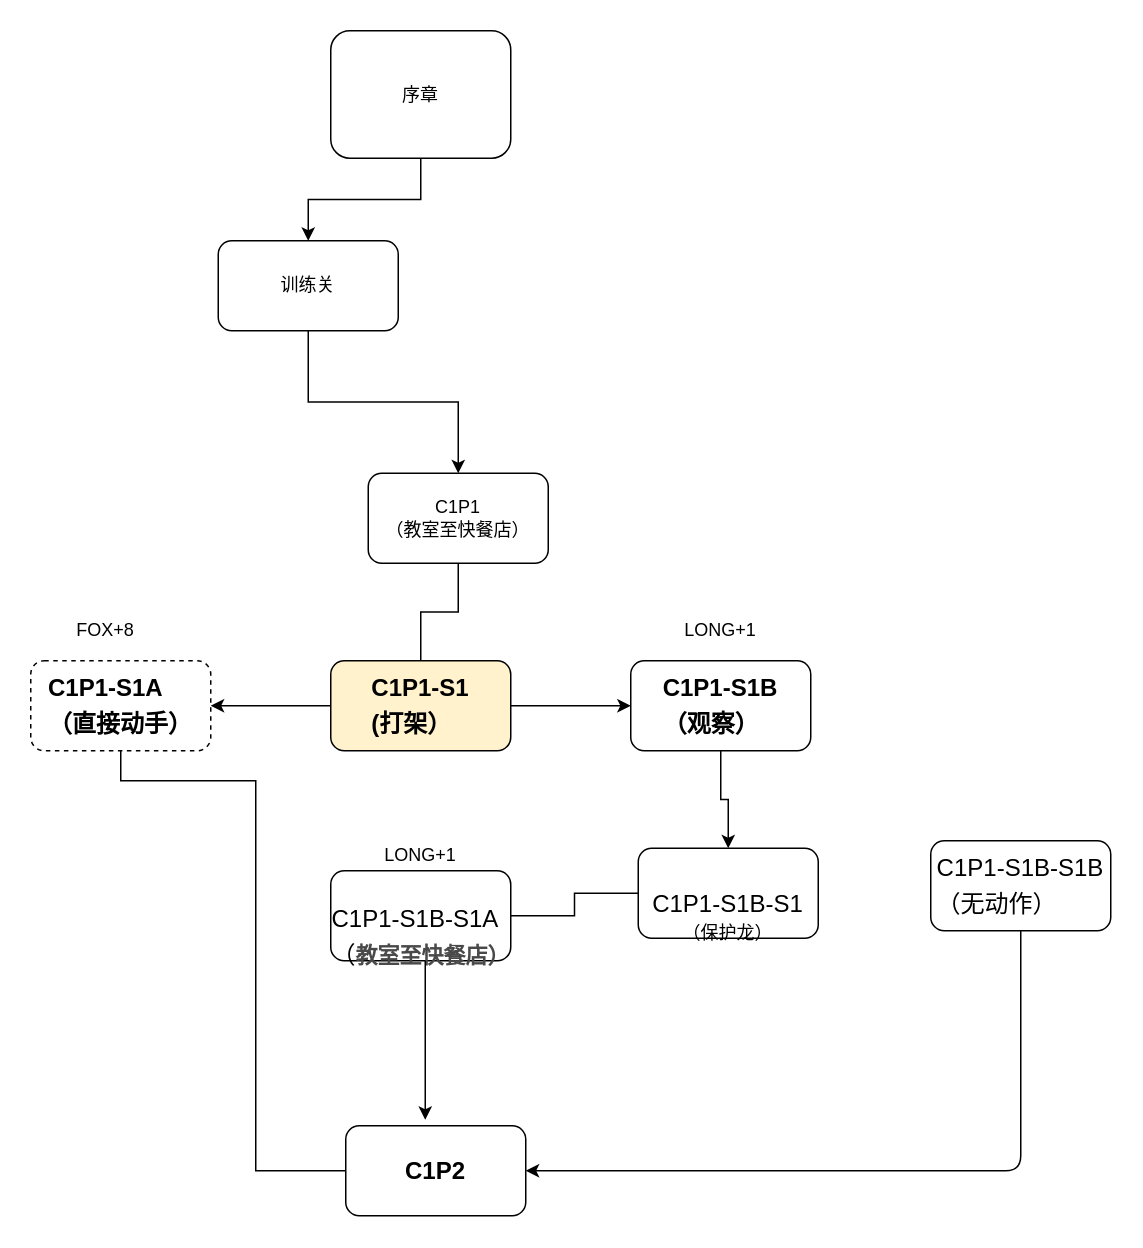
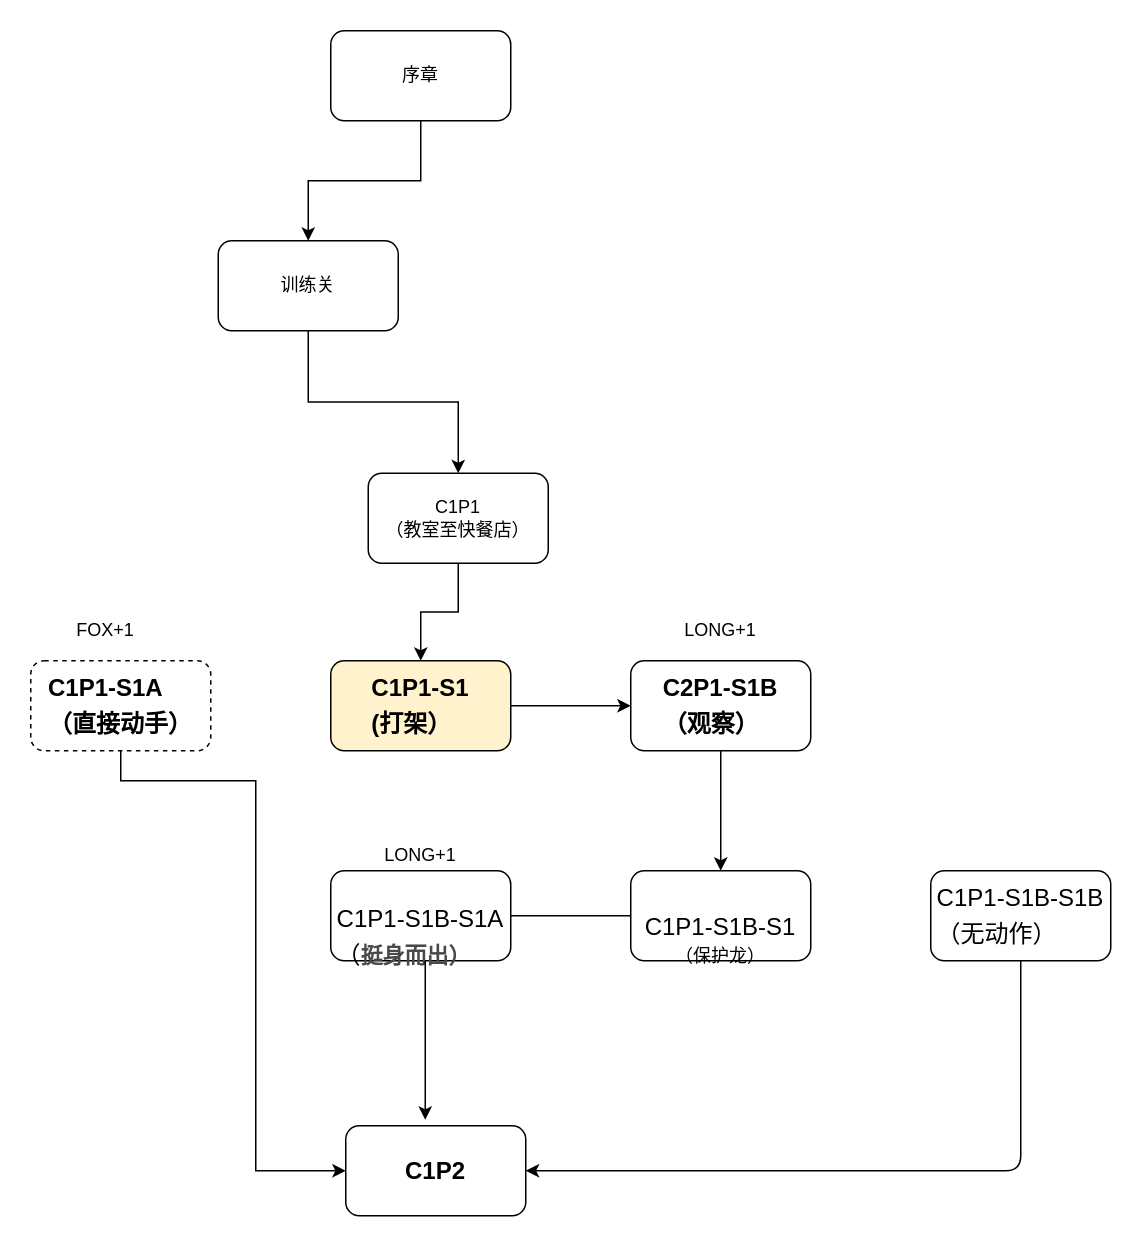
node "序章": size 180x128 -> 180x90
node "FOX+8": label "FOX+8" -> "FOX+1"
edge "C1P1 （教室至快餐店）" -- "C1P1-S1 (打架）": arrowhead none -> classic
edge "C1P1-S1 (打架）" -> "C1P1-S1A （直接动手）": removed
node "C1P1-S1B （观察）": label "C1P1-S1B （观察）" -> "C2P1-S1B （观察）"
node "C1P1-S1B-S1B （无动作）": moved (1021, 886) -> (1021, 916)
node "C1P1-S1B-S1 （保护龙）": moved (728, 893) -> (721, 916)
node "C1P1-S1B-S1A （教室至快餐店）": label "C1P1-S1B-S1A （教室至快餐店）" -> "C1P1-S1B-S1A （挺身而出）"
edge "C1P1-S1A （直接动手）" -- "C1P2": arrowhead none -> classic
